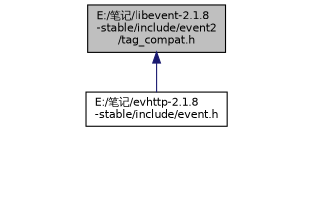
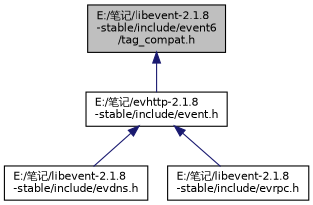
node "E:/笔记/libevent-2.1.8 -stable/include/event2 /tag_compat.h": label "E:/笔记/libevent-2.1.8 -stable/include/event2 /tag_compat.h" -> "E:/笔记/libevent-2.1.8 -stable/include/event6 /tag_compat.h"
node "E:/笔记/libevent-2.1.8 -stable/include/evdns.h": added
node "E:/笔记/libevent-2.1.8 -stable/include/evrpc.h": added
